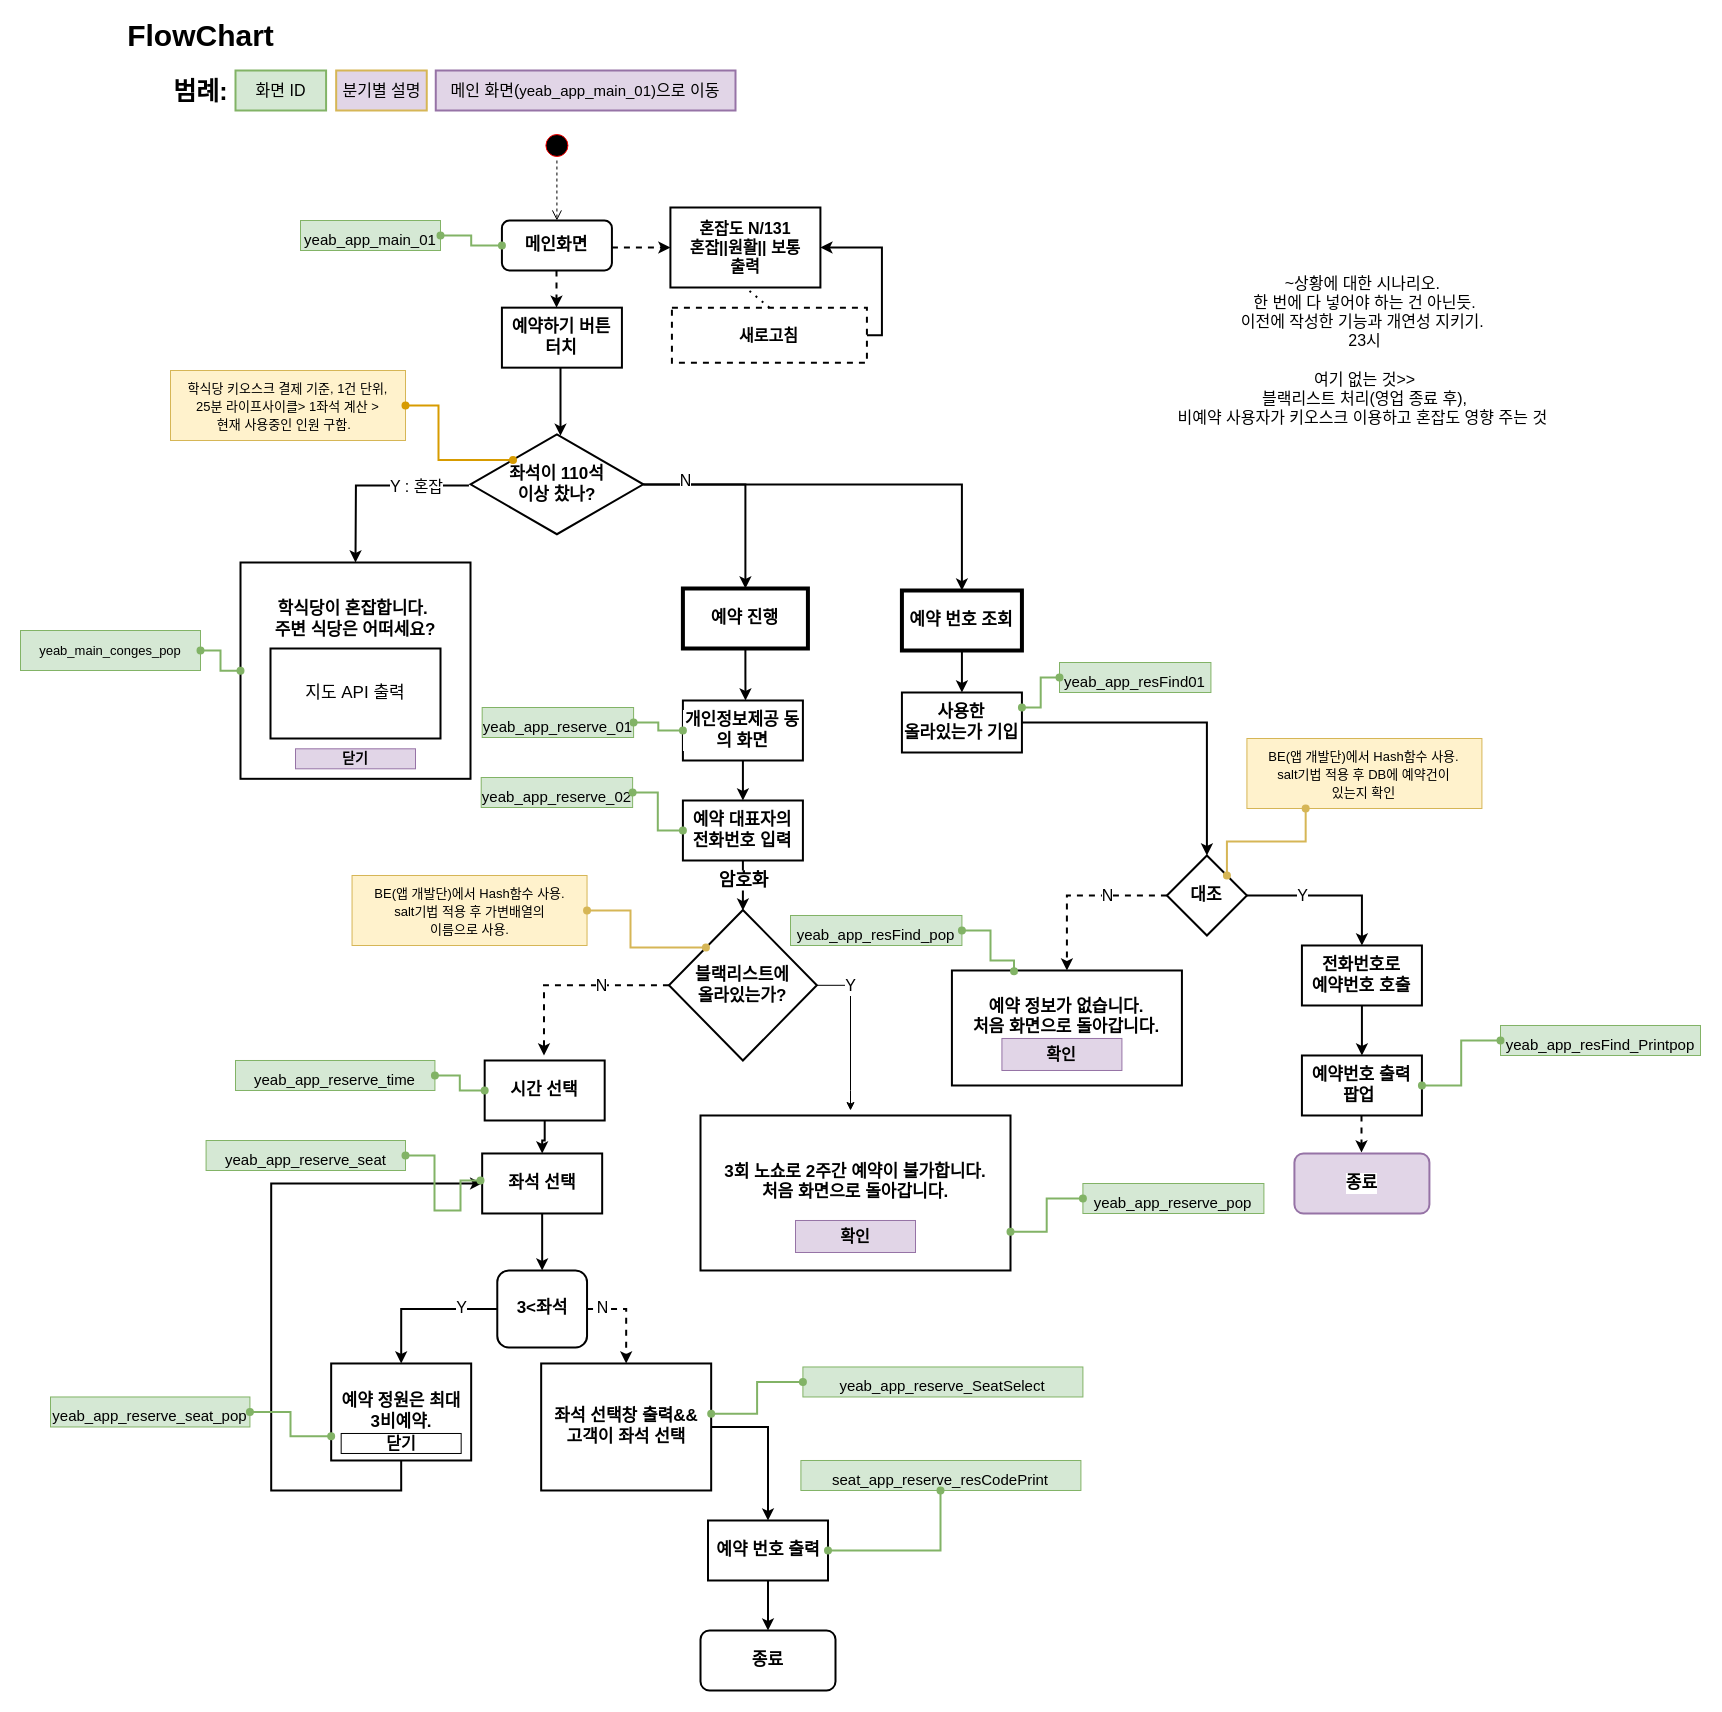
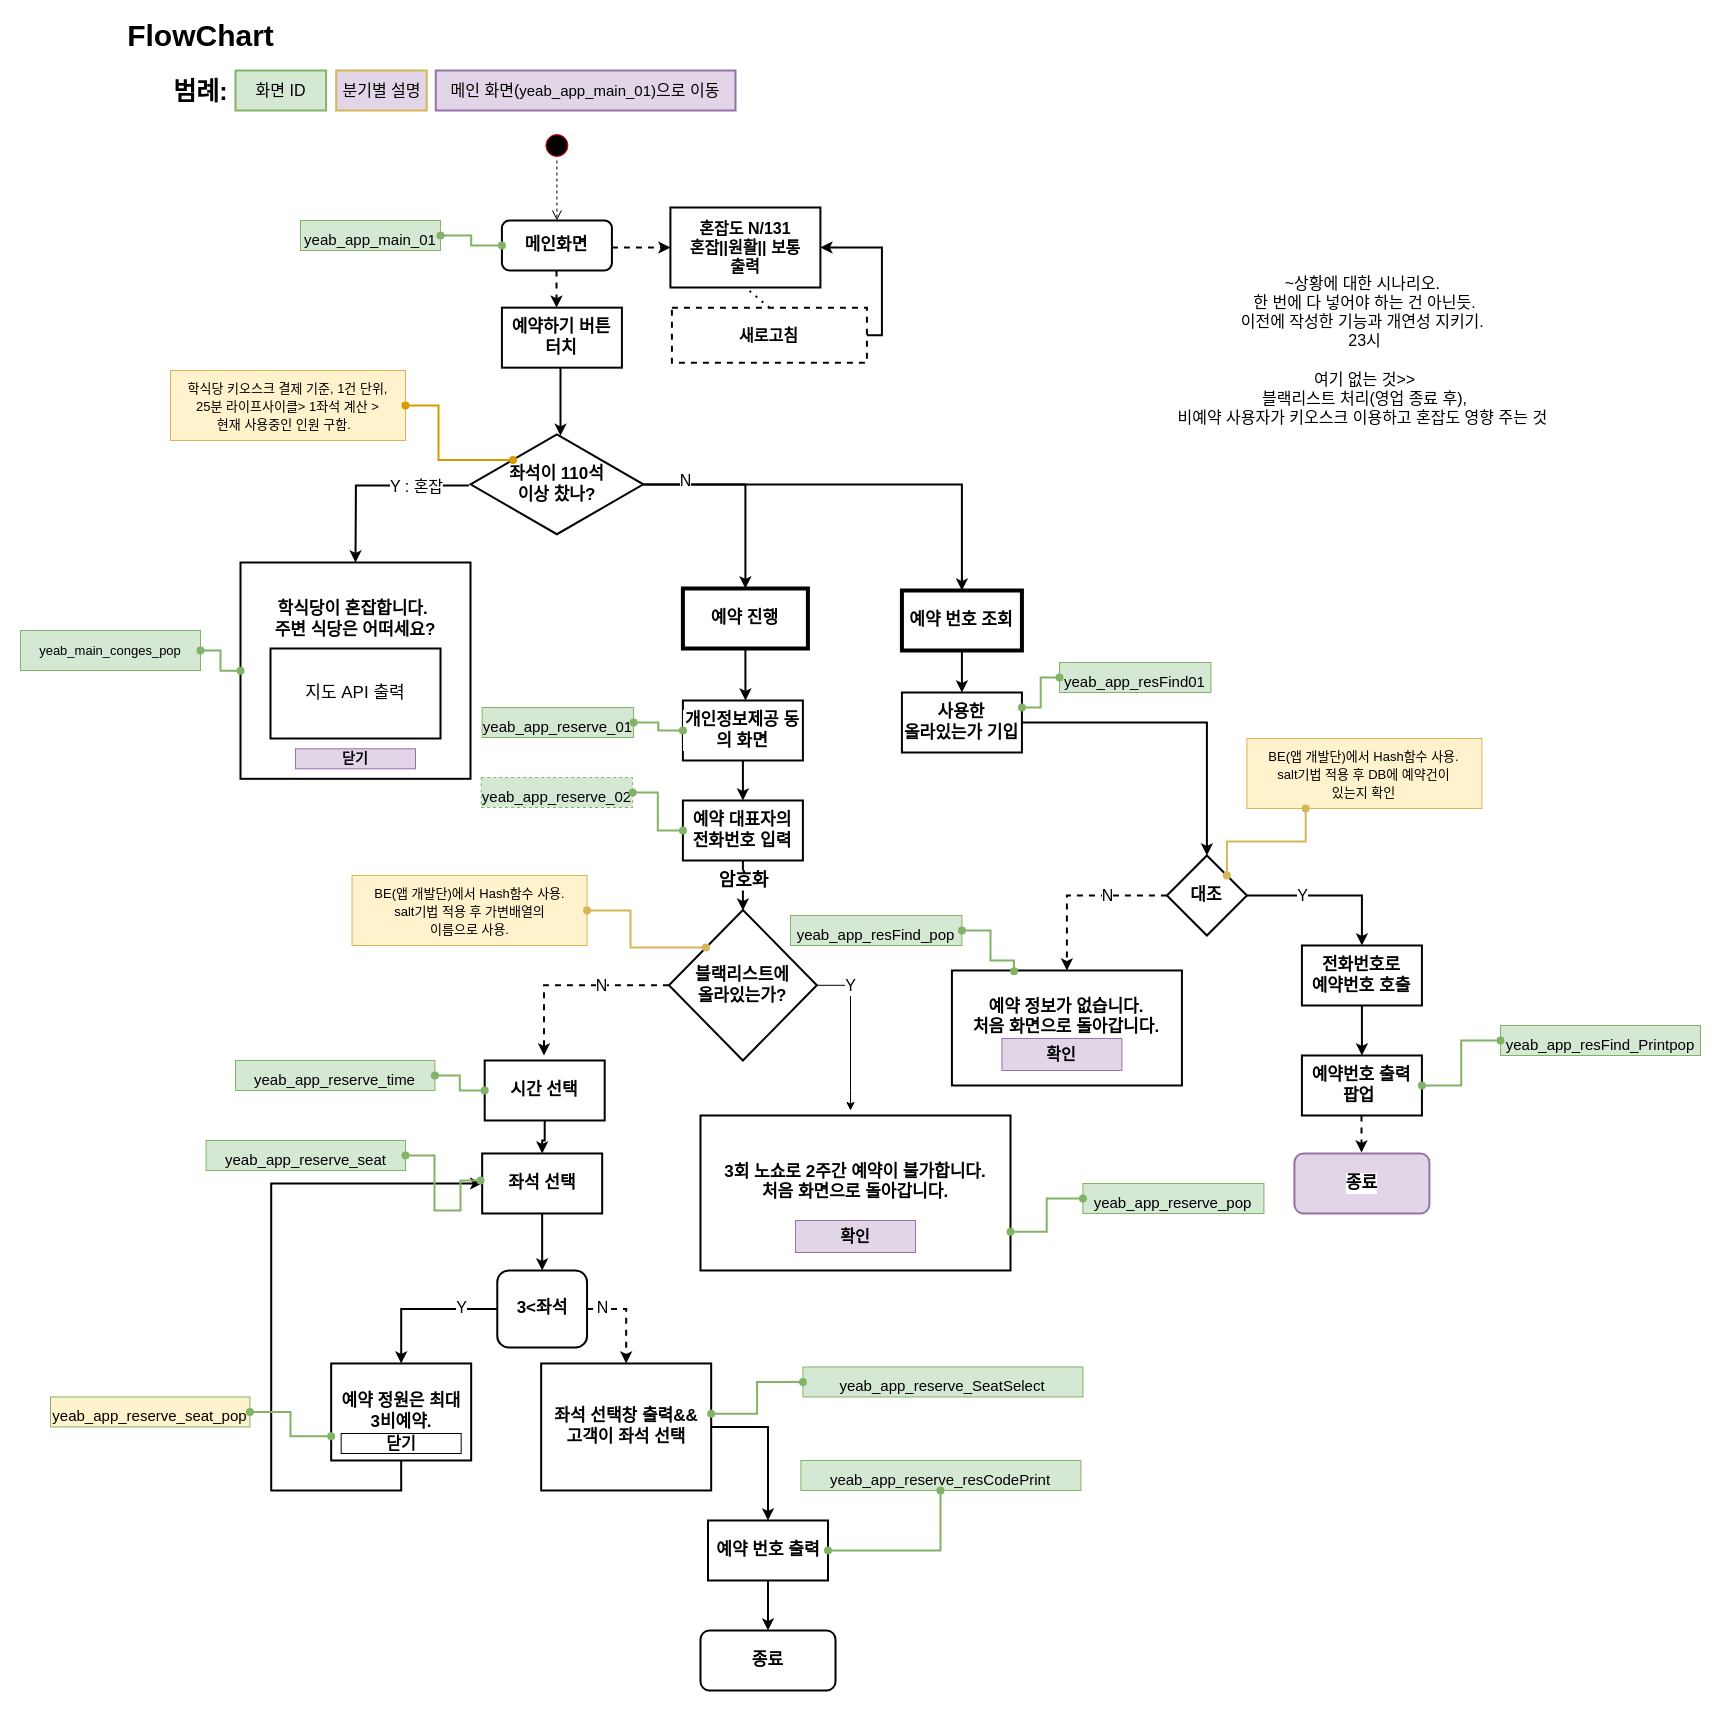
node "yeab_app_reserve_02": style solid -> dashed
node "yeab_app_reserve_seat_pop": fillcolor #d5e8d4 -> #fff2cc
node "seat_app_reserve_resCodePrint": label "seat_app_reserve_resCodePrint" -> "yeab_app_reserve_resCodePrint"
